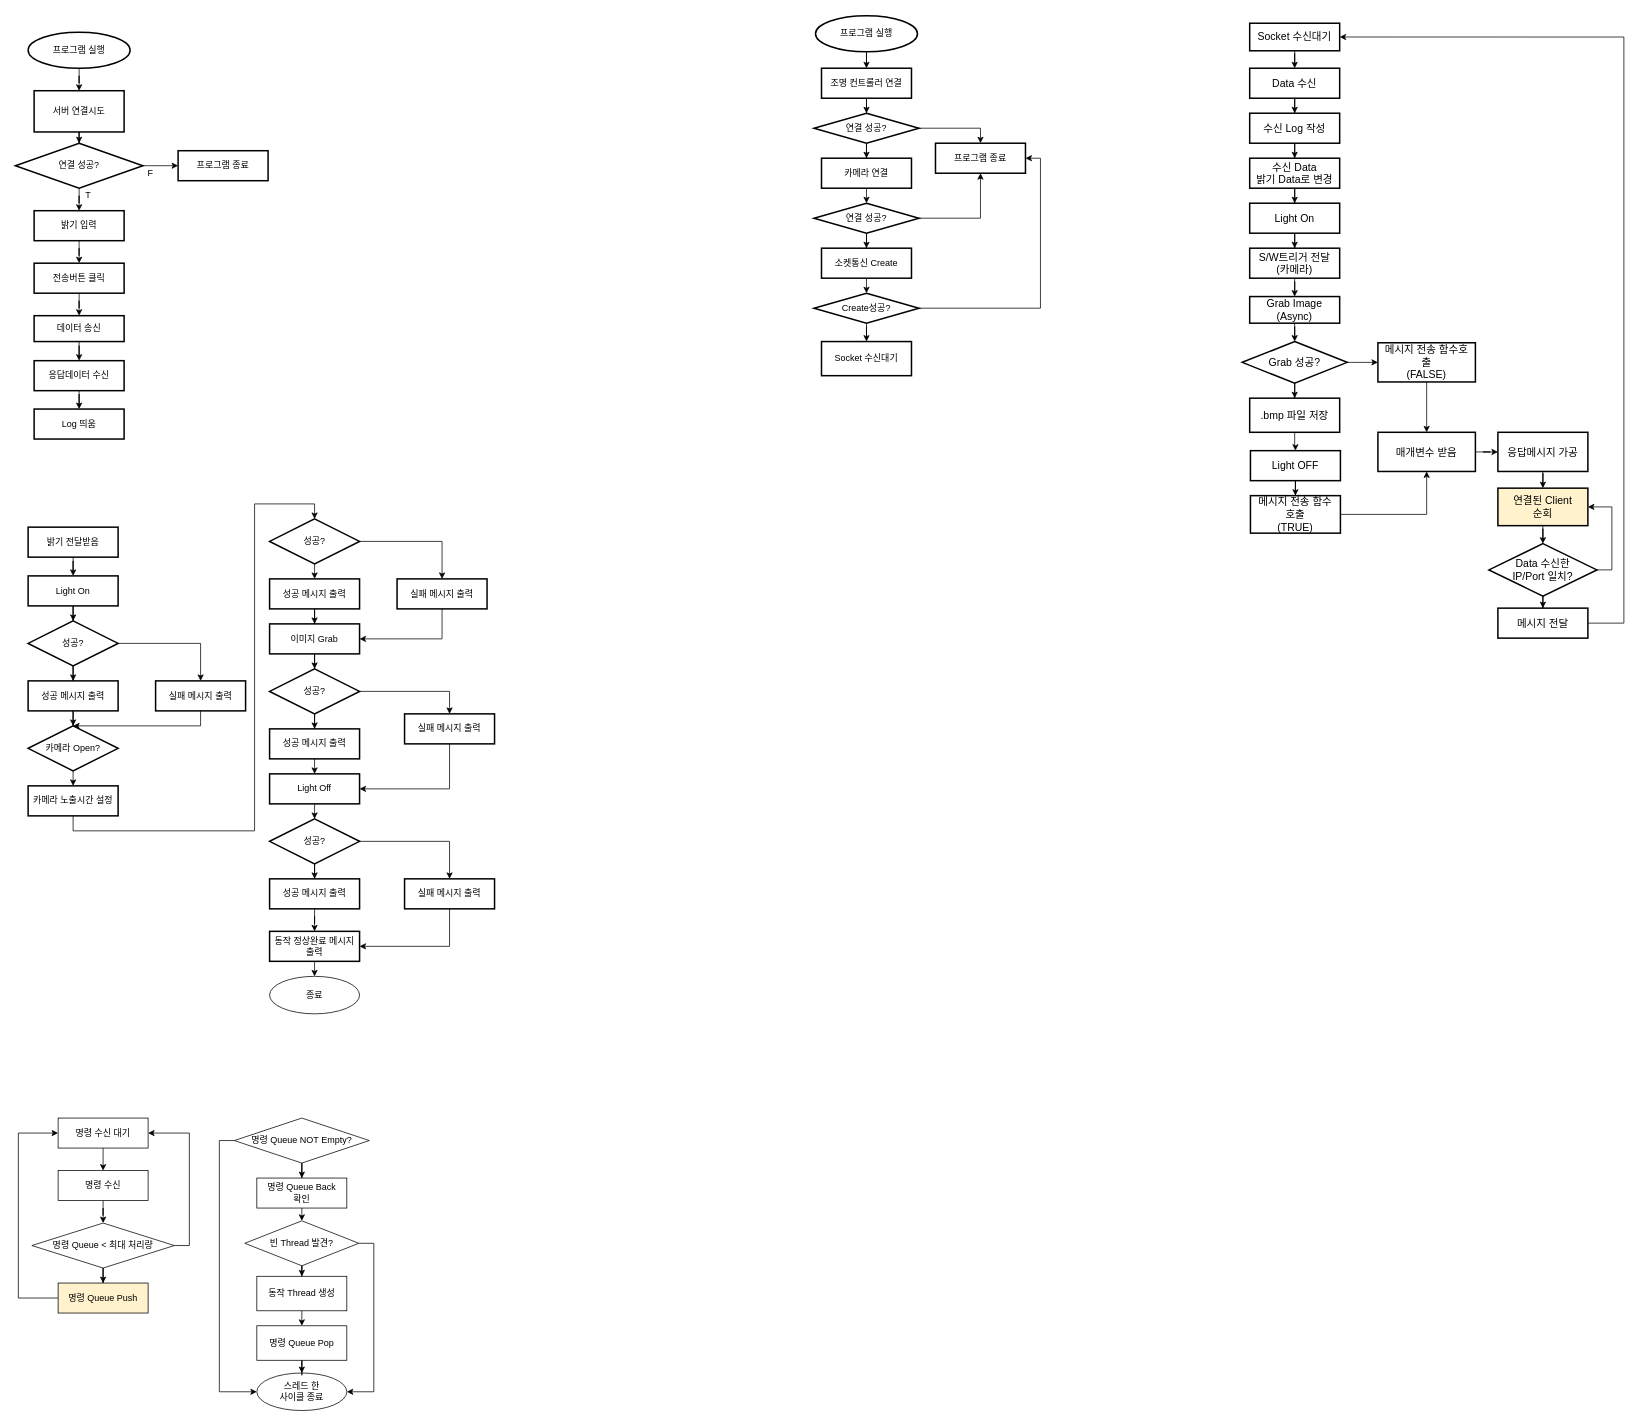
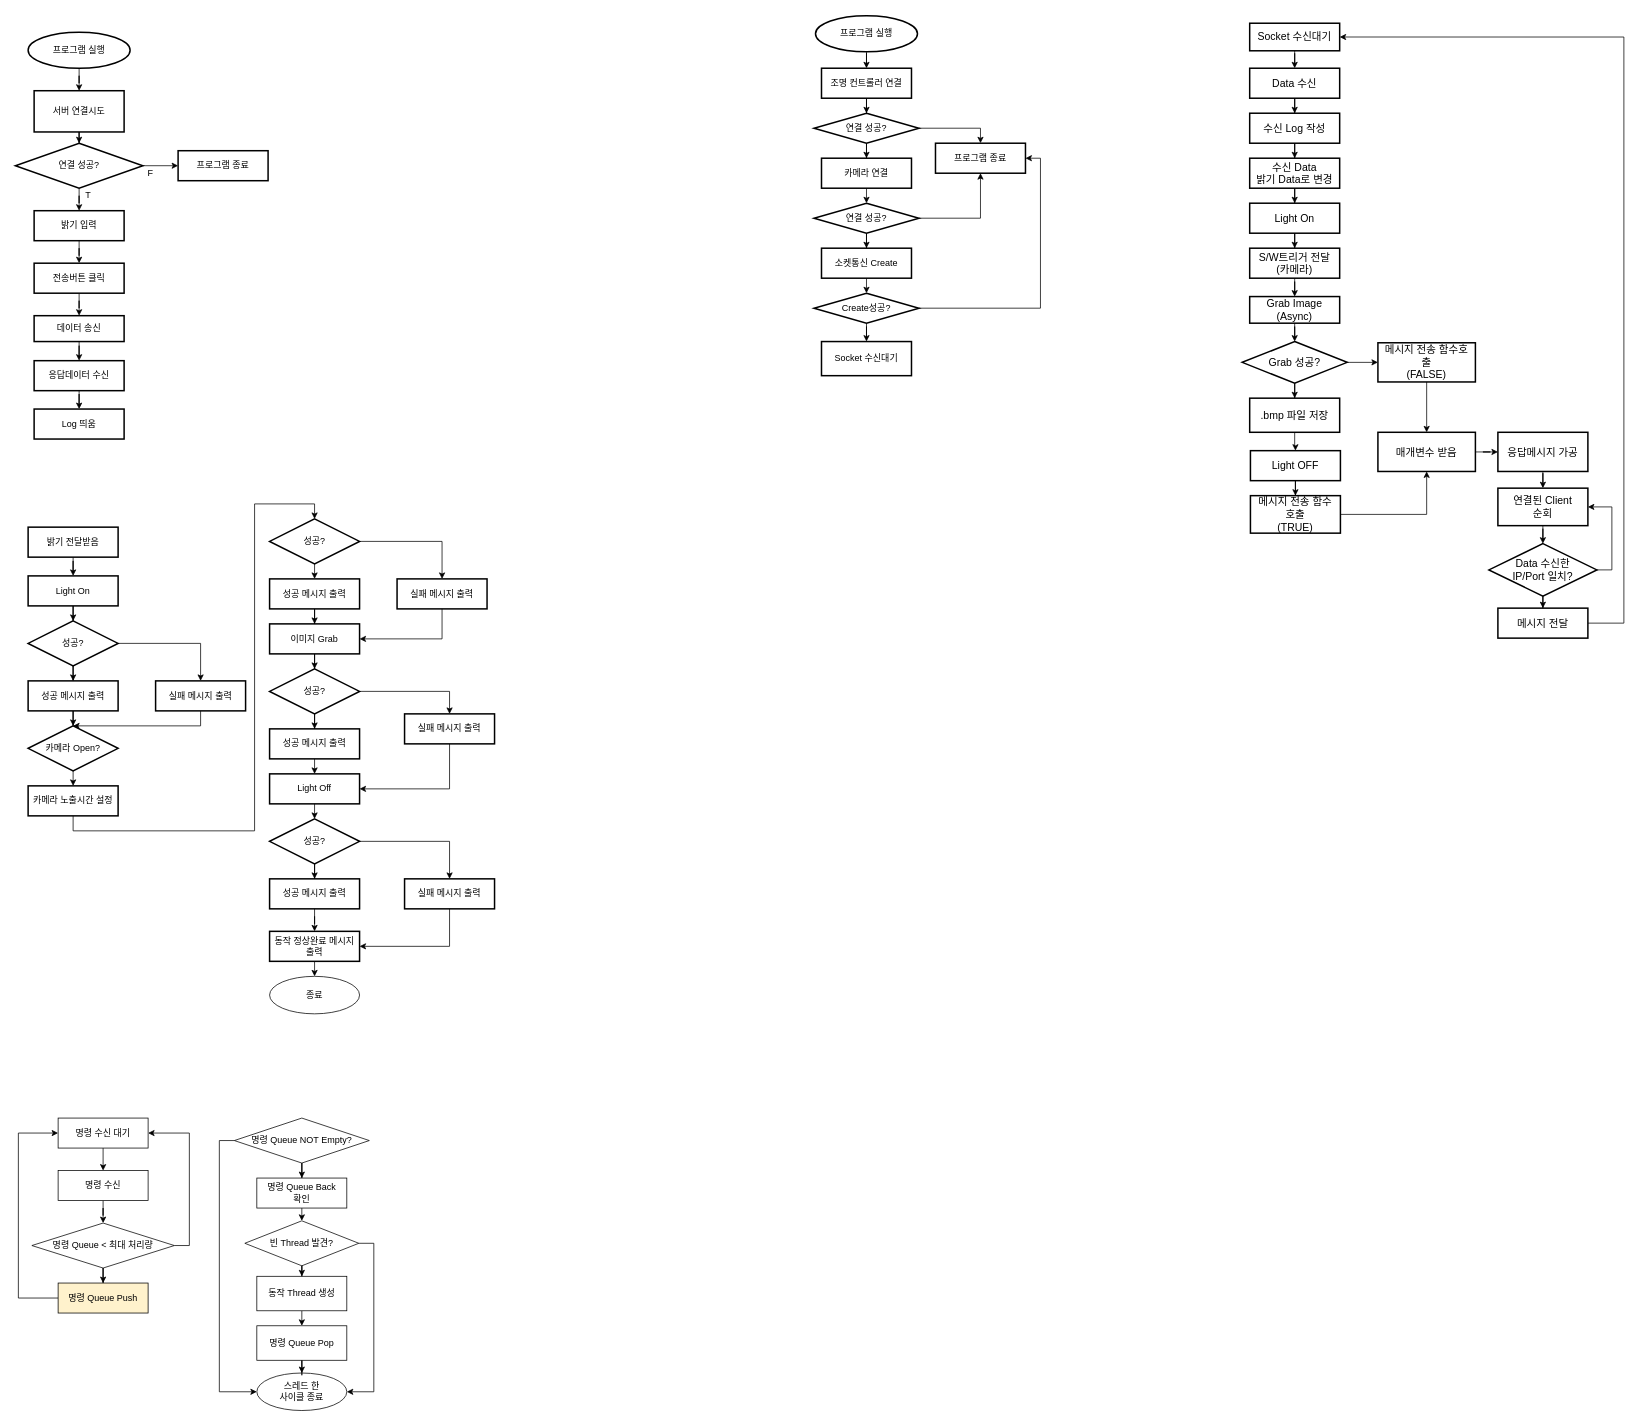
node "연결된 Client 순회": fillcolor #fff2cc -> #ffffff
